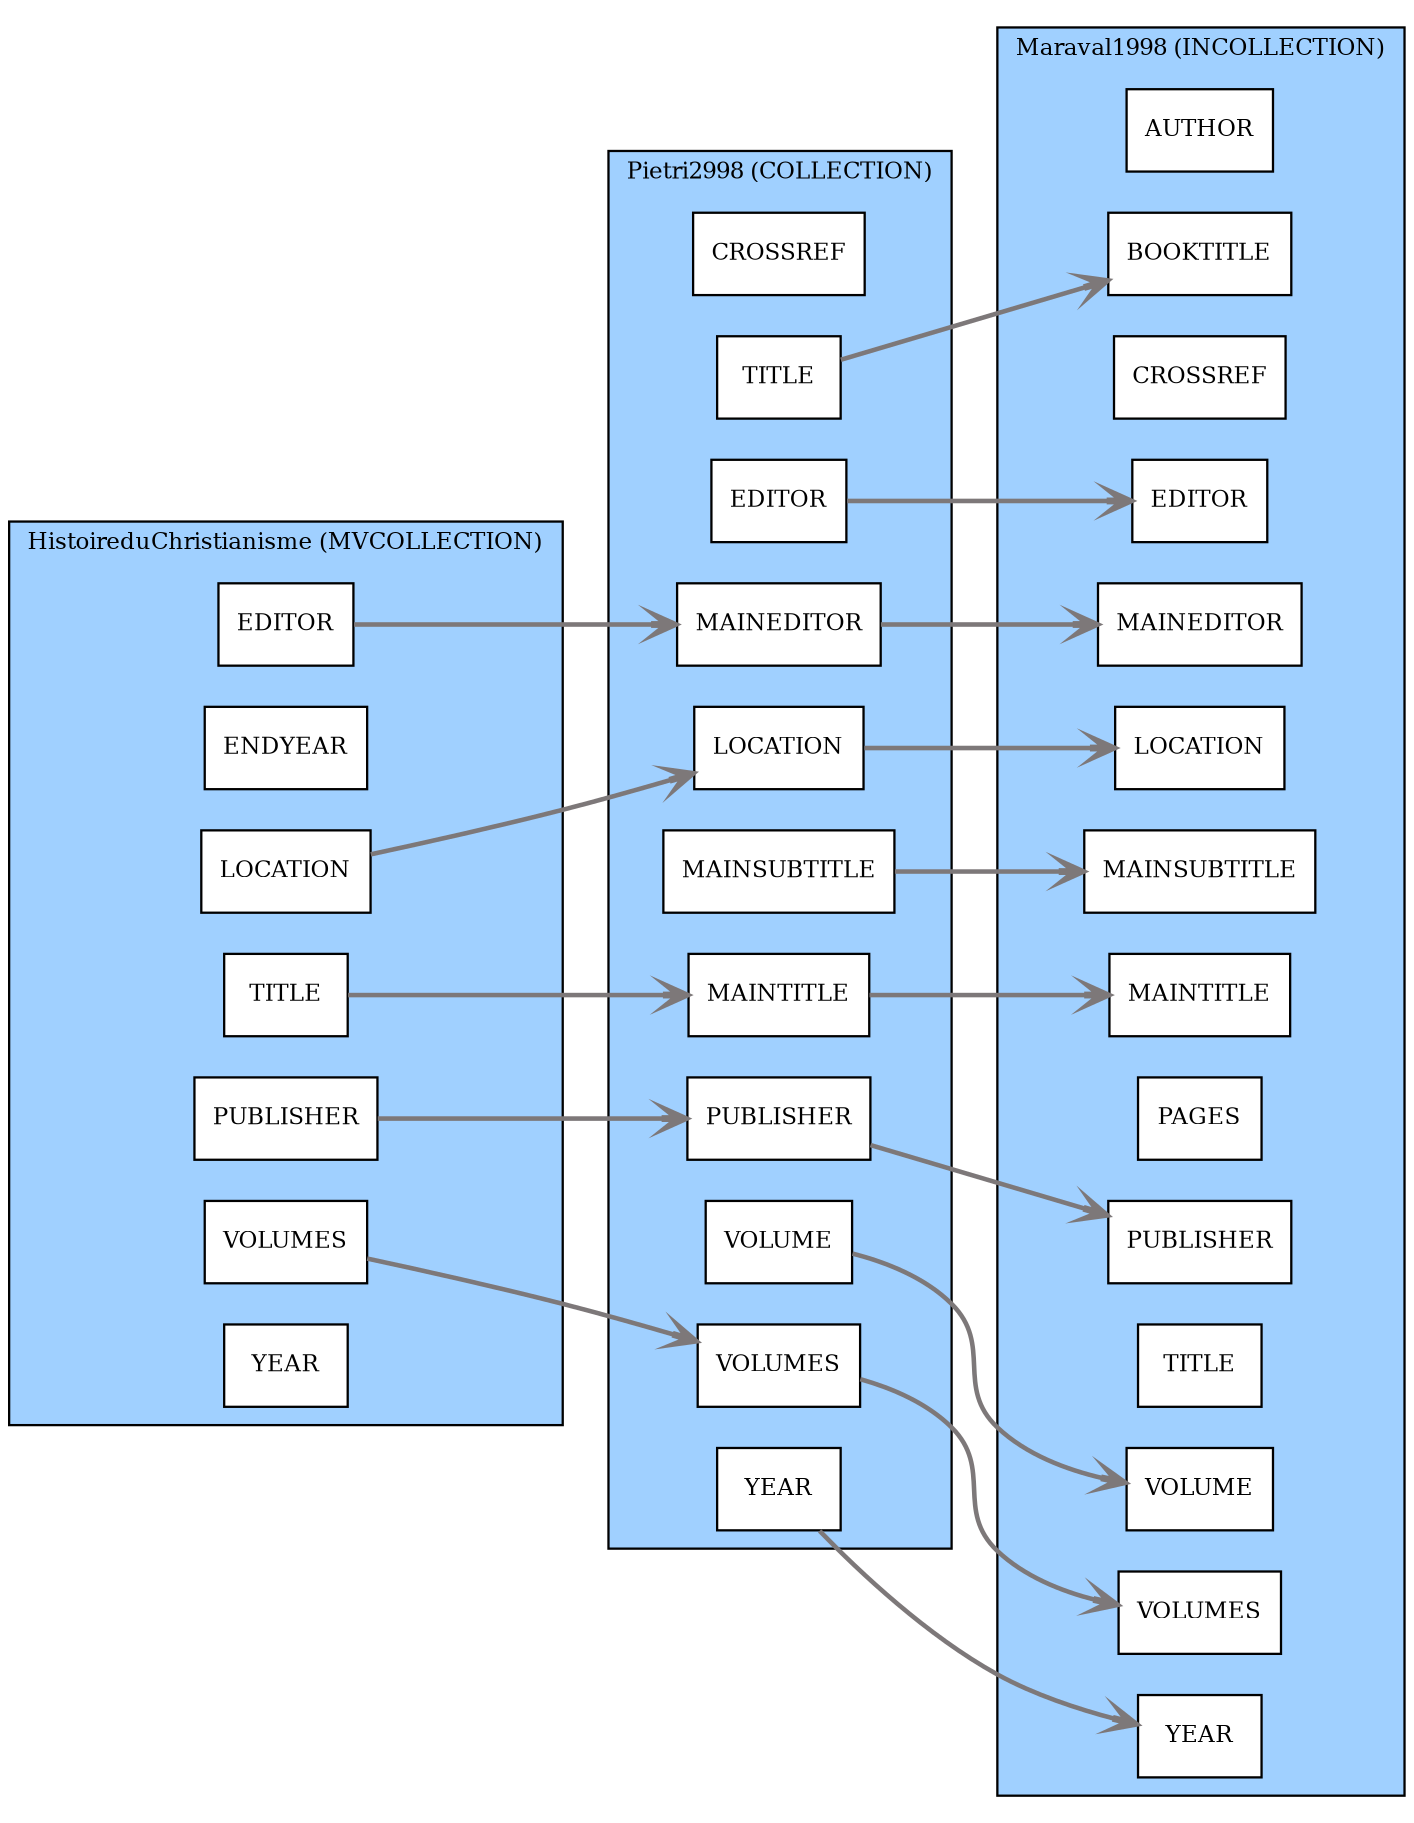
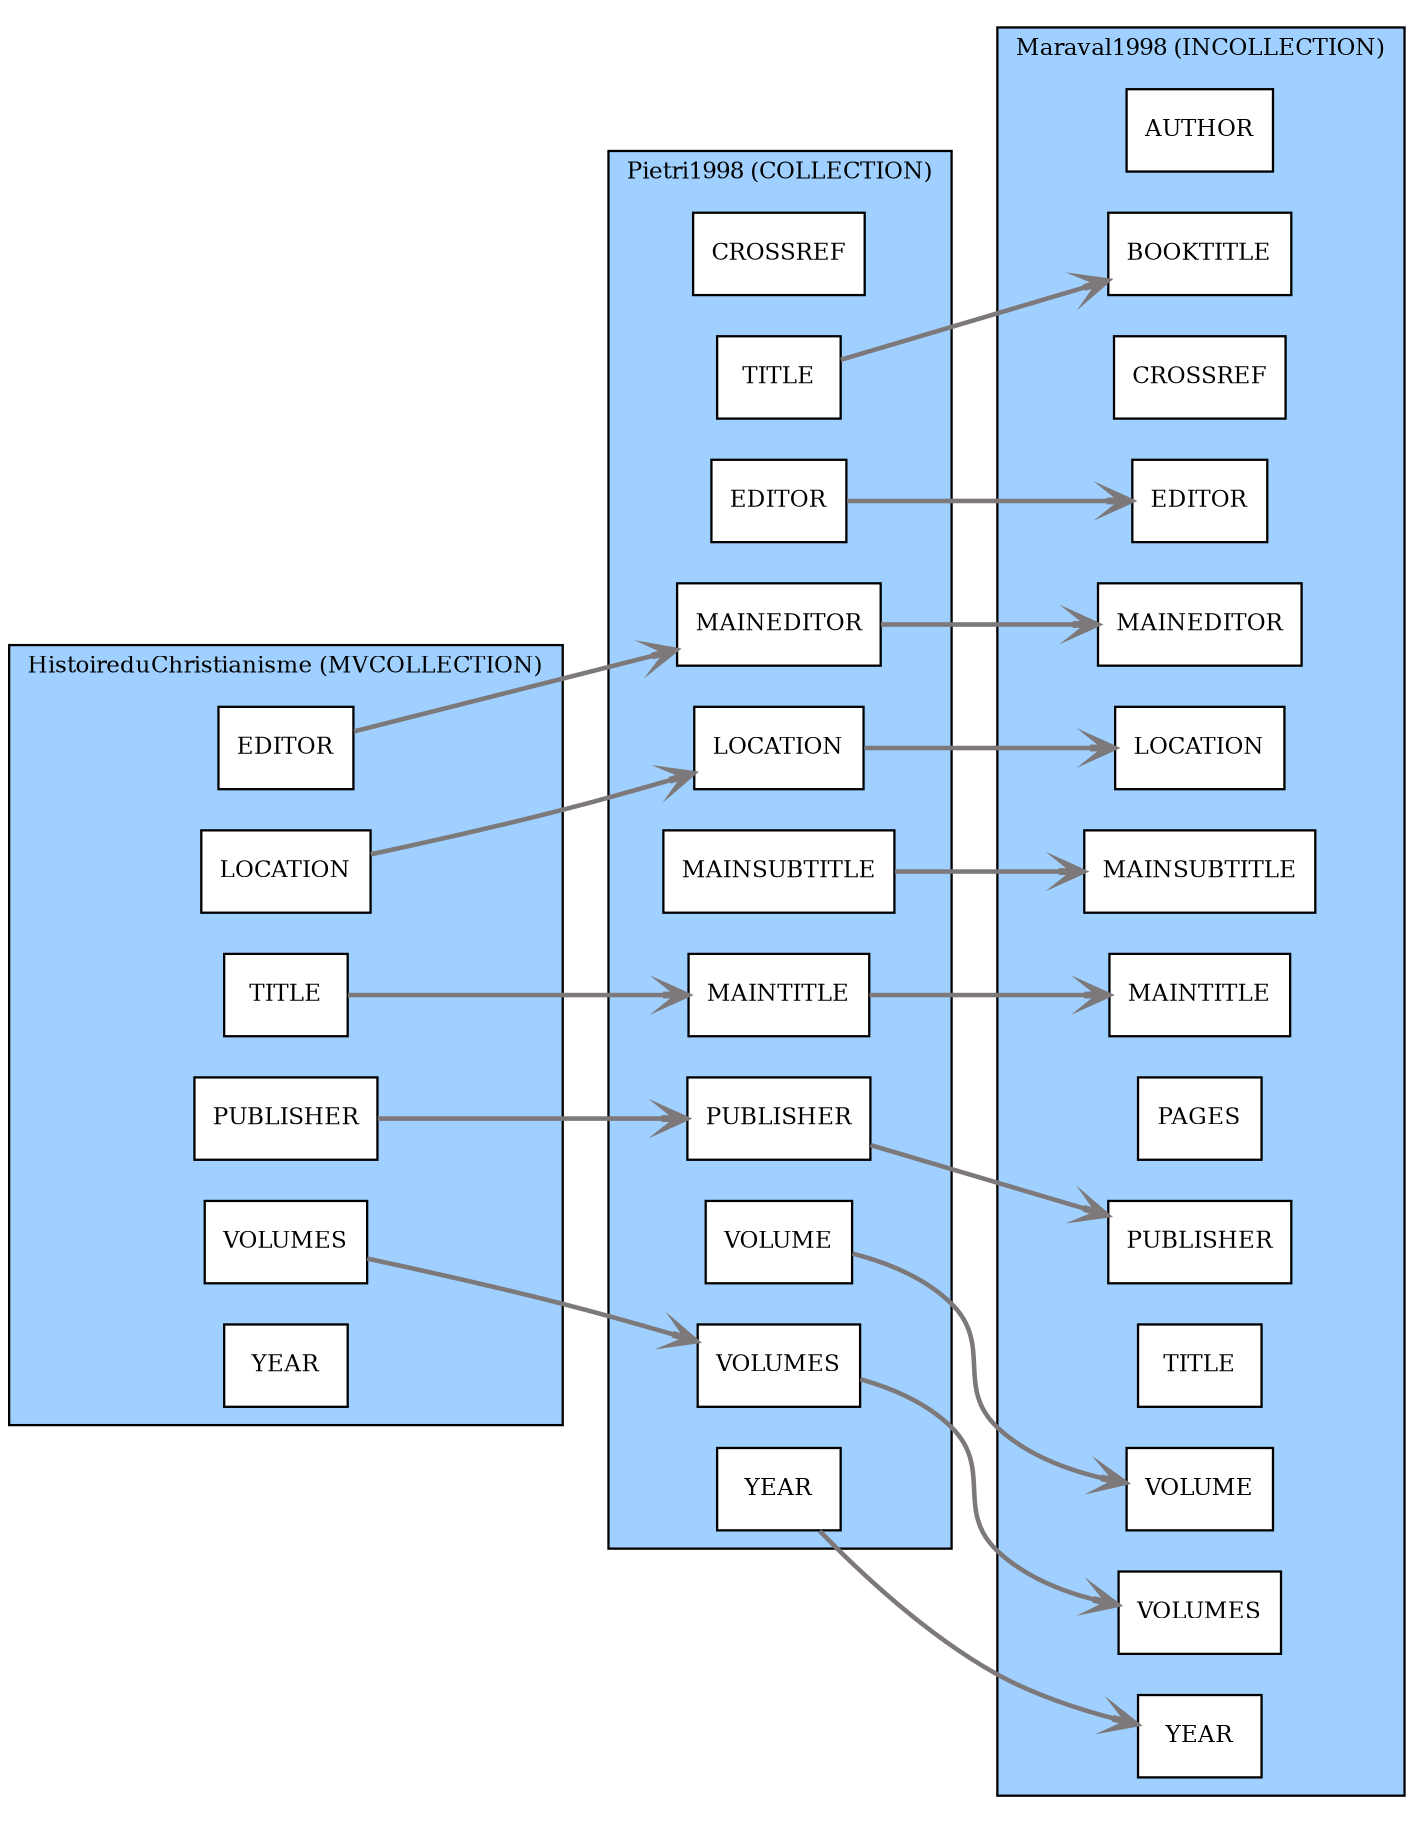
cluster "Pietri2998 (COLLECTION)": label "Pietri2998 (COLLECTION)" -> "Pietri1998 (COLLECTION)"
node "ENDYEAR": removed
